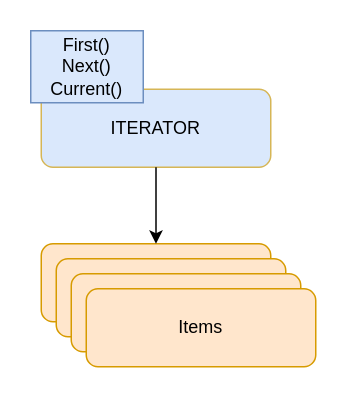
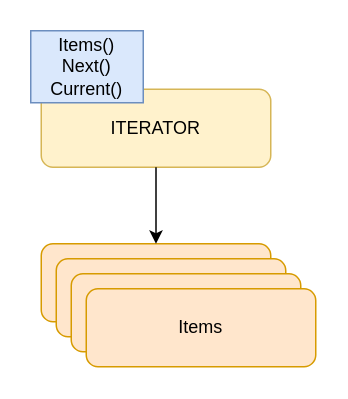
node "First() Next() Current()": label "First() Next() Current()" -> "Items() Next() Current()"
node "ITERATOR": fillcolor #dae8fc -> #fff2cc
